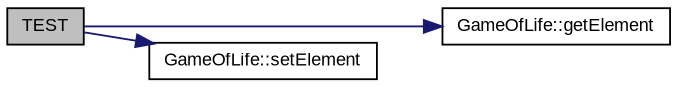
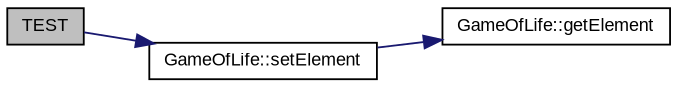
edge "TEST" -> "GameOfLife::getElement": now "GameOfLife::setElement" -> "GameOfLife::getElement"
